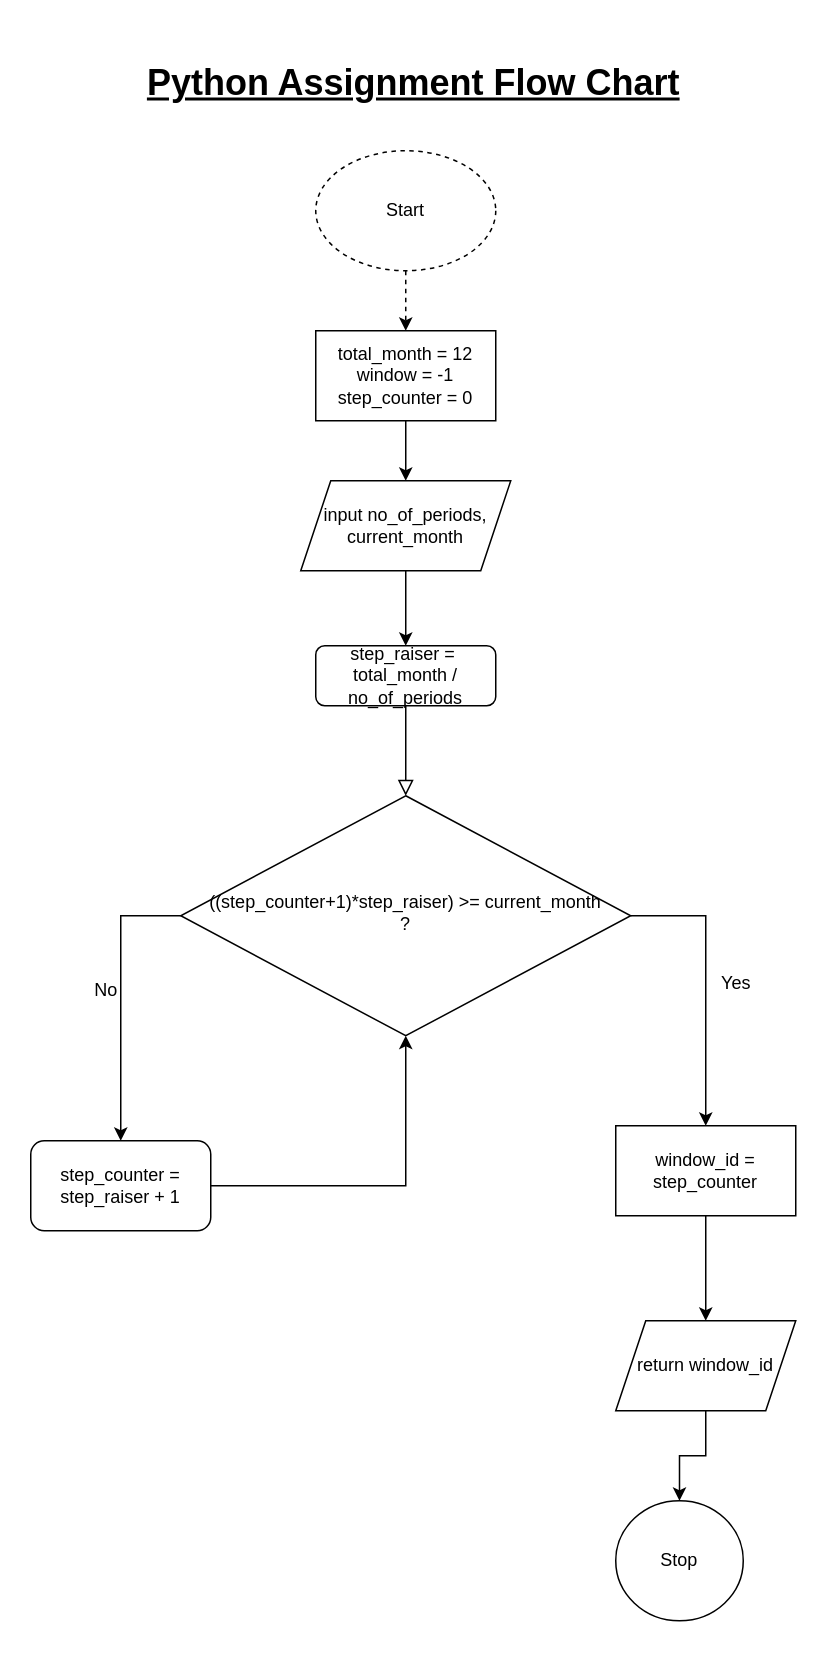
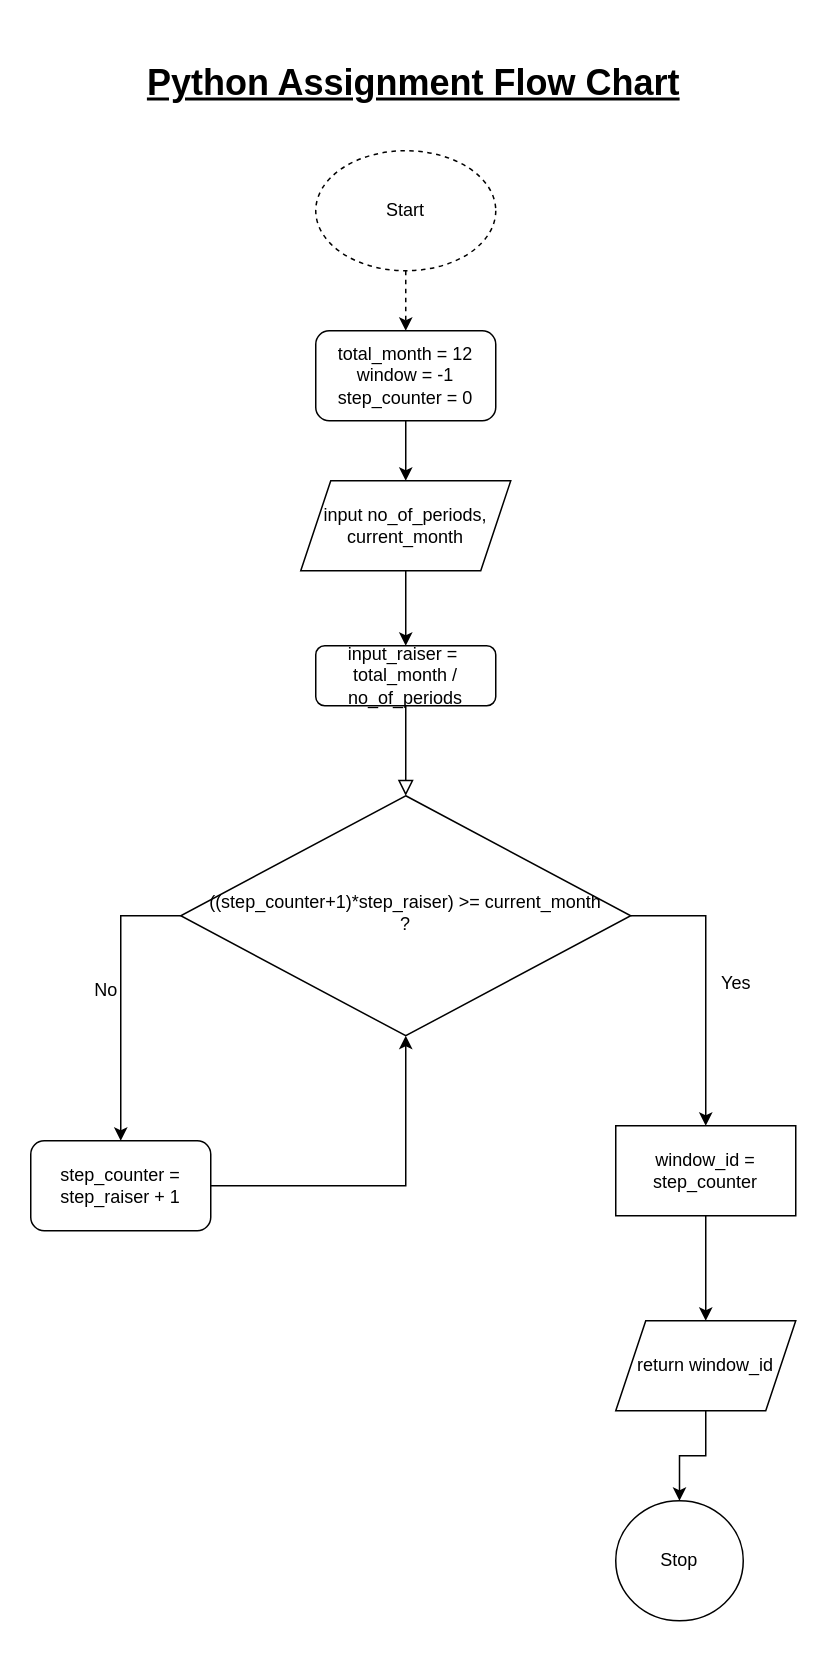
node "total_month = 12 window = -1 step_counter = 0": shape rectangle -> rounded rectangle
node "step_raiser = total_month / no_of_periods": label "step_raiser = total_month / no_of_periods" -> "input_raiser = total_month / no_of_periods"
